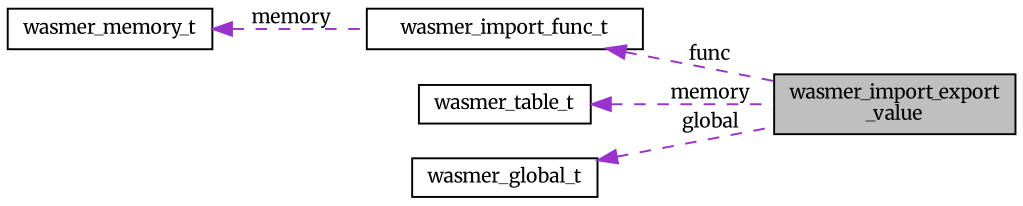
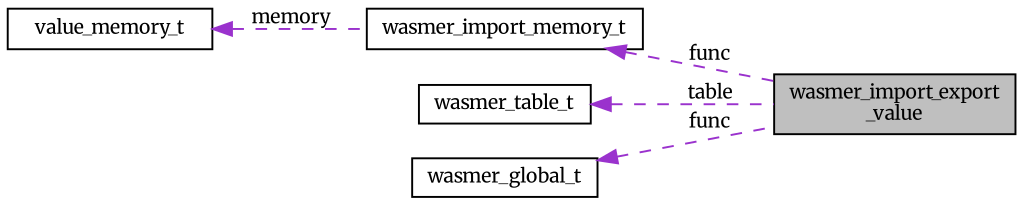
node "wasmer_memory_t": label "wasmer_memory_t" -> "value_memory_t"
node "wasmer_import_func_t": label "wasmer_import_func_t" -> "wasmer_import_memory_t"
edge "wasmer_import_export _value" -> "wasmer_table_t": label " memory" -> " table"
edge "wasmer_import_export _value" -> "wasmer_global_t": label " global" -> " func"
